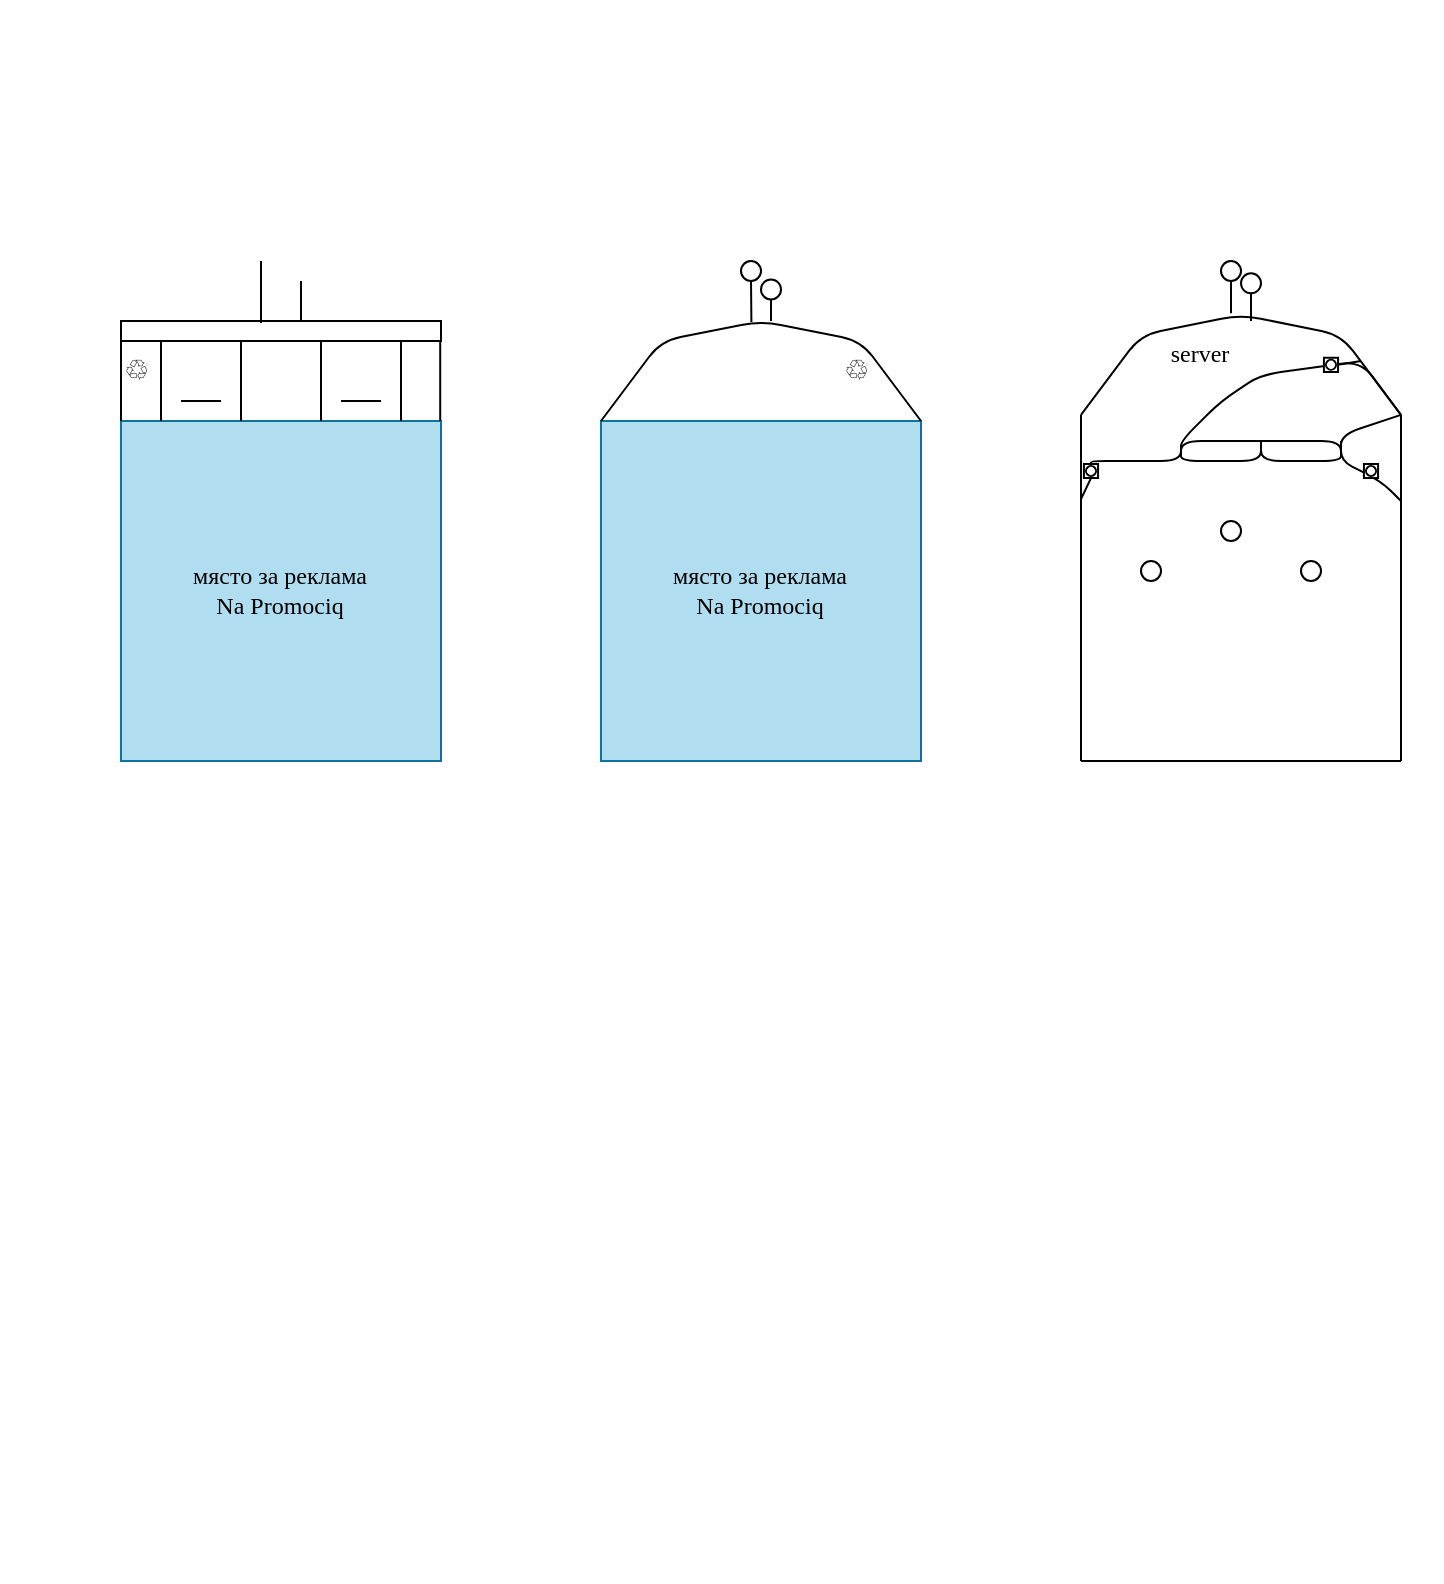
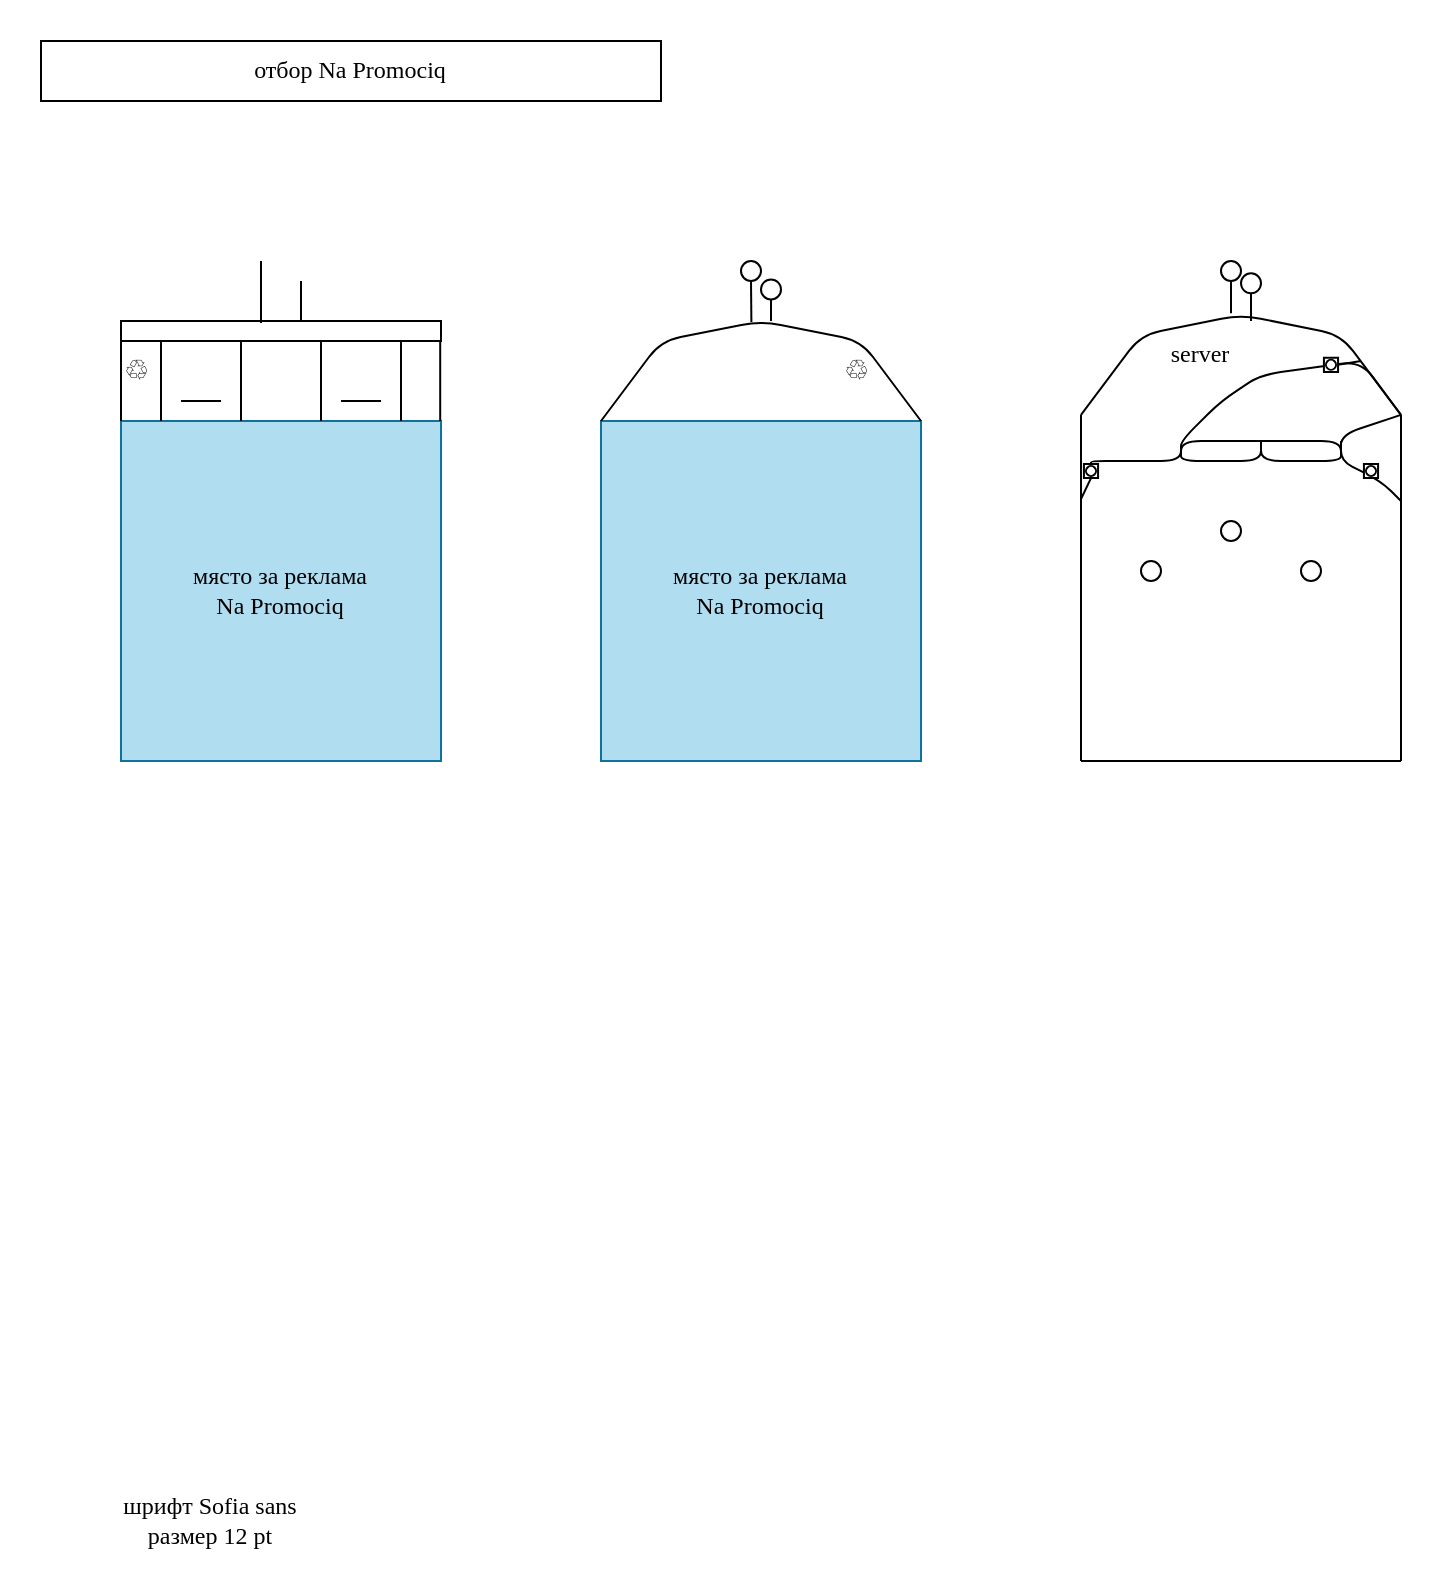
node "отбор Na Promociq": added
node "шрифт Sofia sans размер 12 pt": added
